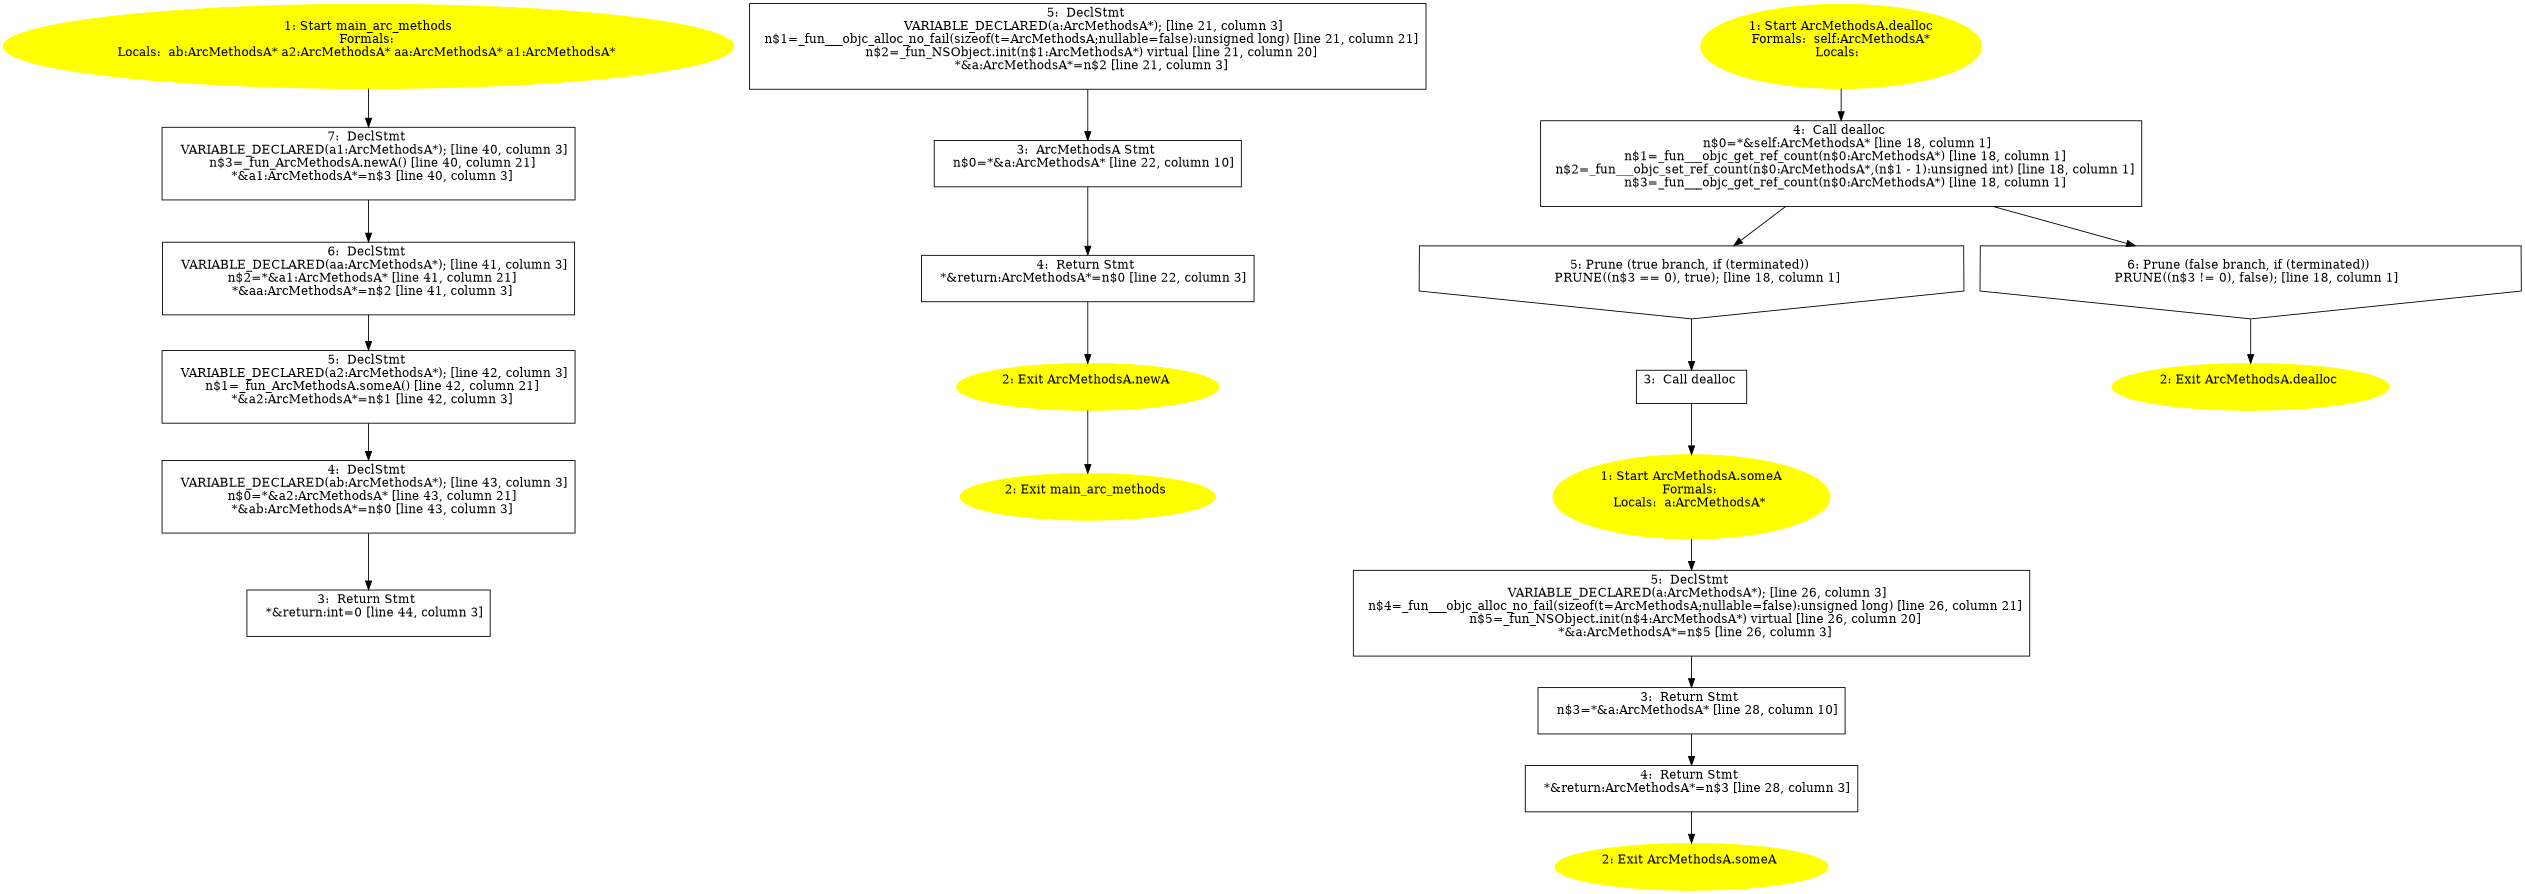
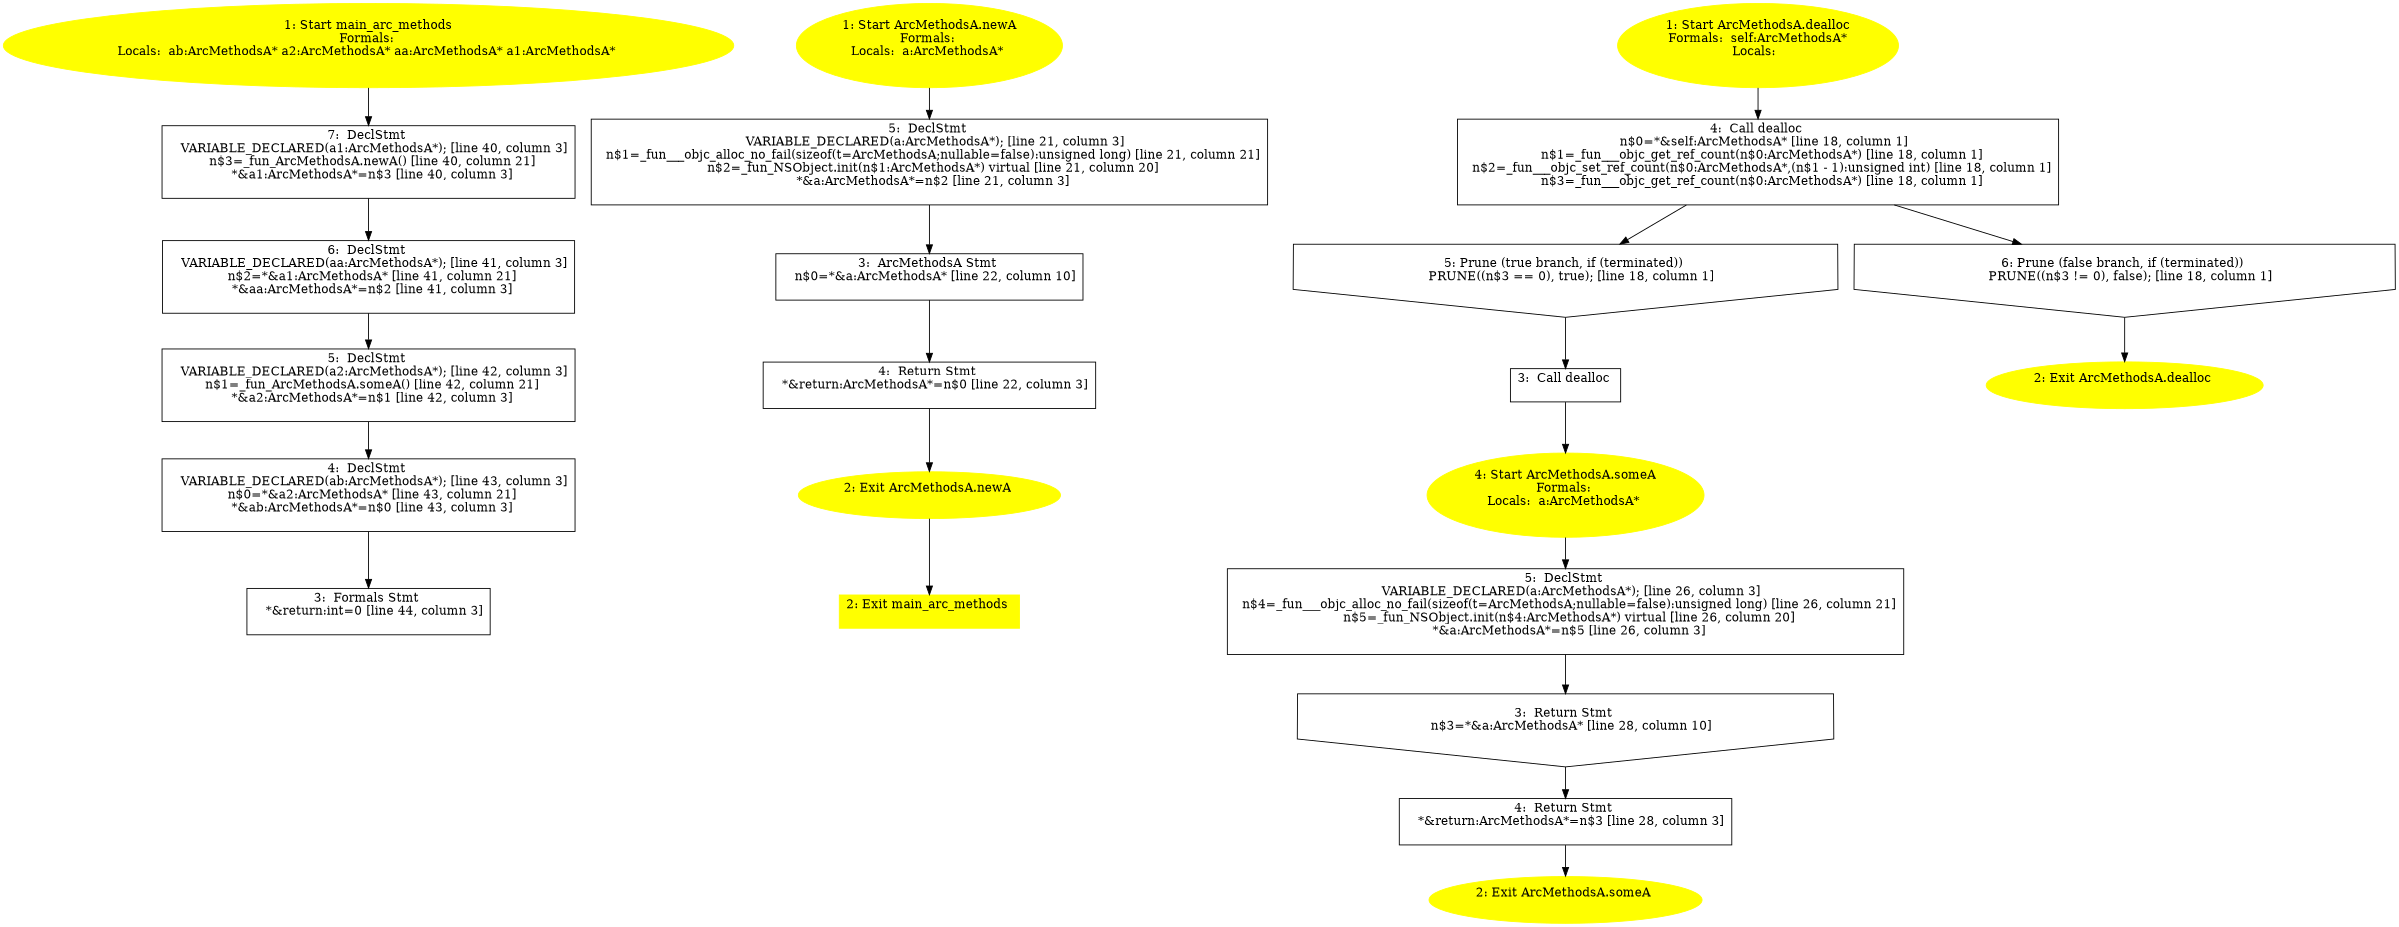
node "1: Start ArcMethodsA.newA Formals: Locals:  a:ArcMethodsA*": added
node "2: Exit main_arc_methods": shape ellipse -> box
node "1: Start ArcMethodsA.someA Formals: Locals:  a:ArcMethodsA*": label "1: Start ArcMethodsA.someA Formals: Locals:  a:ArcMethodsA*" -> "4: Start ArcMethodsA.someA Formals: Locals:  a:ArcMethodsA*"
node "3:  Return Stmt *&return:int=0 [line 44, column 3]": label "3:  Return Stmt *&return:int=0 [line 44, column 3]" -> "3:  Formals Stmt *&return:int=0 [line 44, column 3]"
node "3:  Return Stmt n$3=*&a:ArcMethodsA* [line 28, column 10]": shape box -> invhouse
